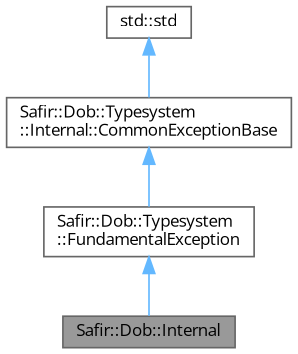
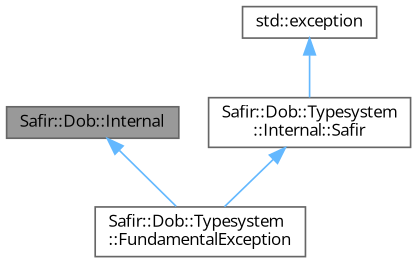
node "std::std": label "std::std" -> "std::exception"
node "Safir::Dob::Typesystem ::Internal::CommonExceptionBase": label "Safir::Dob::Typesystem ::Internal::CommonExceptionBase" -> "Safir::Dob::Typesystem ::Internal::Safir"
edge "Safir::Dob::Internal" -> "Safir::Dob::Typesystem ::FundamentalException": reversed
